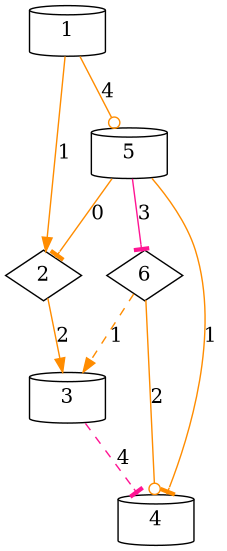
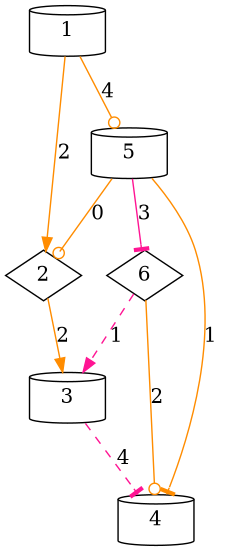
edge "1" -> "2": label "1" -> "2"
edge "5" -> "2": arrowhead tee -> odot
edge "6" -> "3": color darkorange -> deeppink
